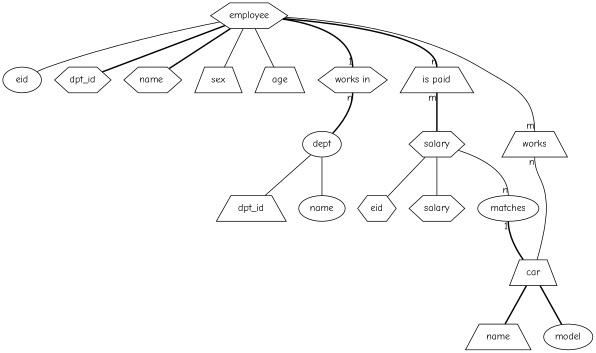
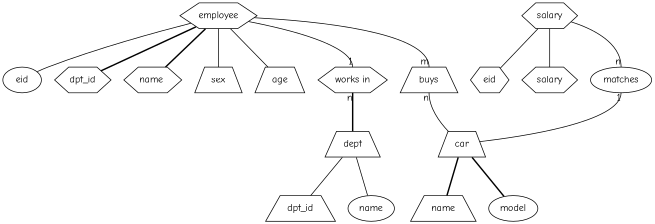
edge "employee" -- "works in": style bold -> solid
node "is paid": removed
node "dept": shape ellipse -> trapezium
node "works": label "works" -> "buys"
edge "matches" -- "car": style bold -> solid
